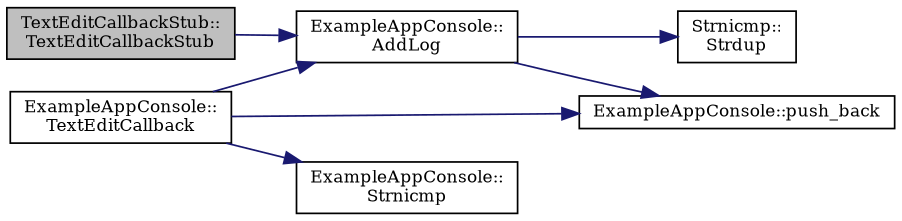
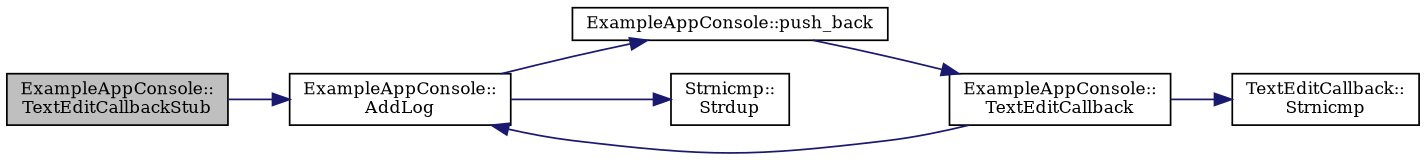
node "TextEditCallbackStub:: TextEditCallbackStub": label "TextEditCallbackStub:: TextEditCallbackStub" -> "ExampleAppConsole:: TextEditCallbackStub"
edge "ExampleAppConsole:: TextEditCallback" -> "ExampleAppConsole::push_back": reversed
node "ExampleAppConsole:: Strnicmp": label "ExampleAppConsole:: Strnicmp" -> "TextEditCallback:: Strnicmp"
